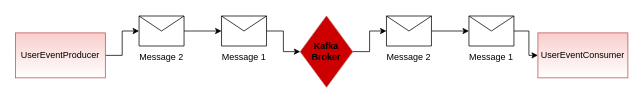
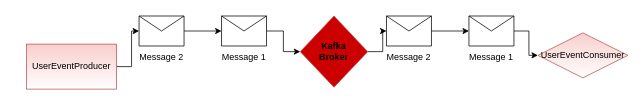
node "Kafka Broker": size 53x71 -> 68x71
node "UserEventProducer": moved (60, 55) -> (72, 66)
node "UserEventConsumer": shape rectangle -> diamond
